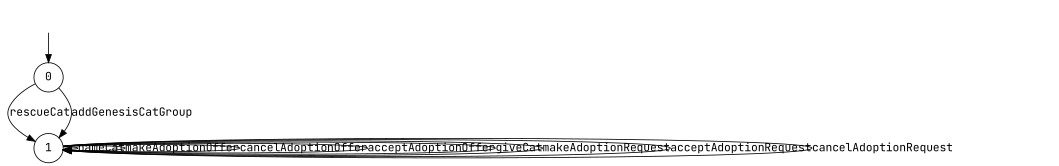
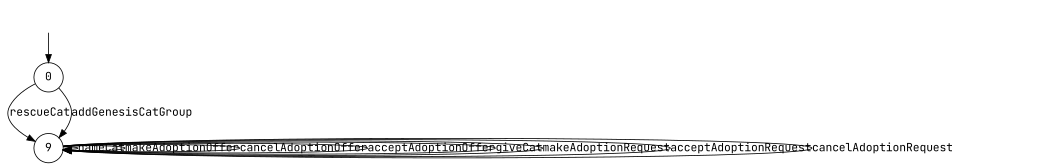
node "1": label "1" -> "9"
